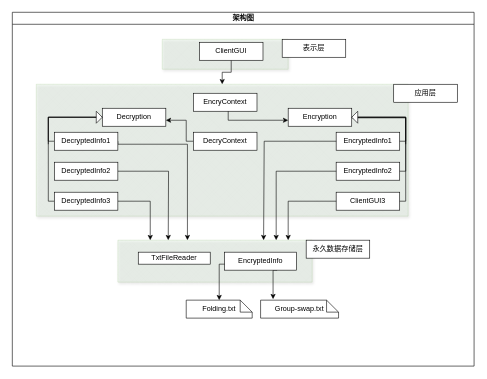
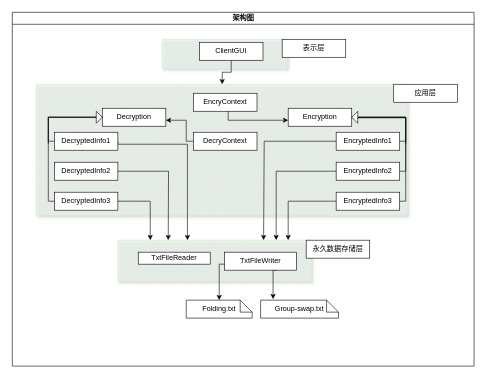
node "ClientGUI3": label "ClientGUI3" -> "EncryptedInfo3"
node "EncryptedInfo": label "EncryptedInfo" -> "TxtFileWriter"
